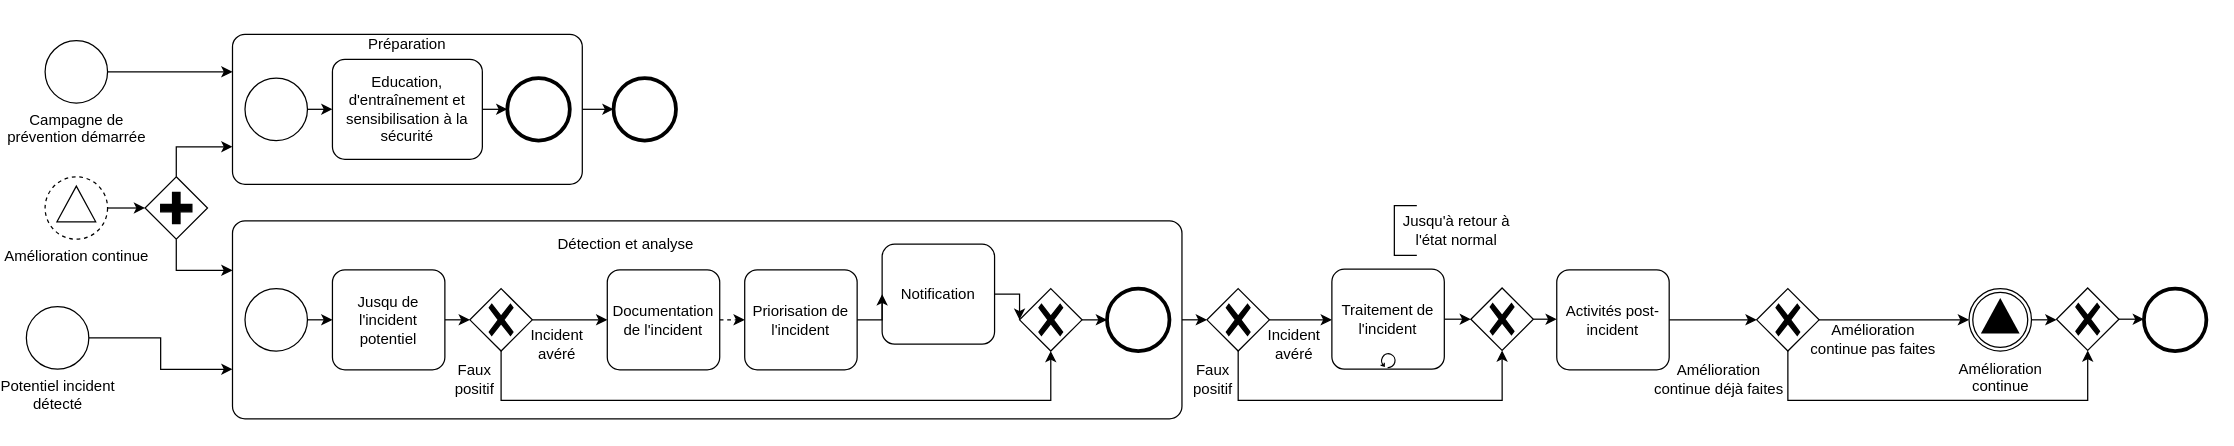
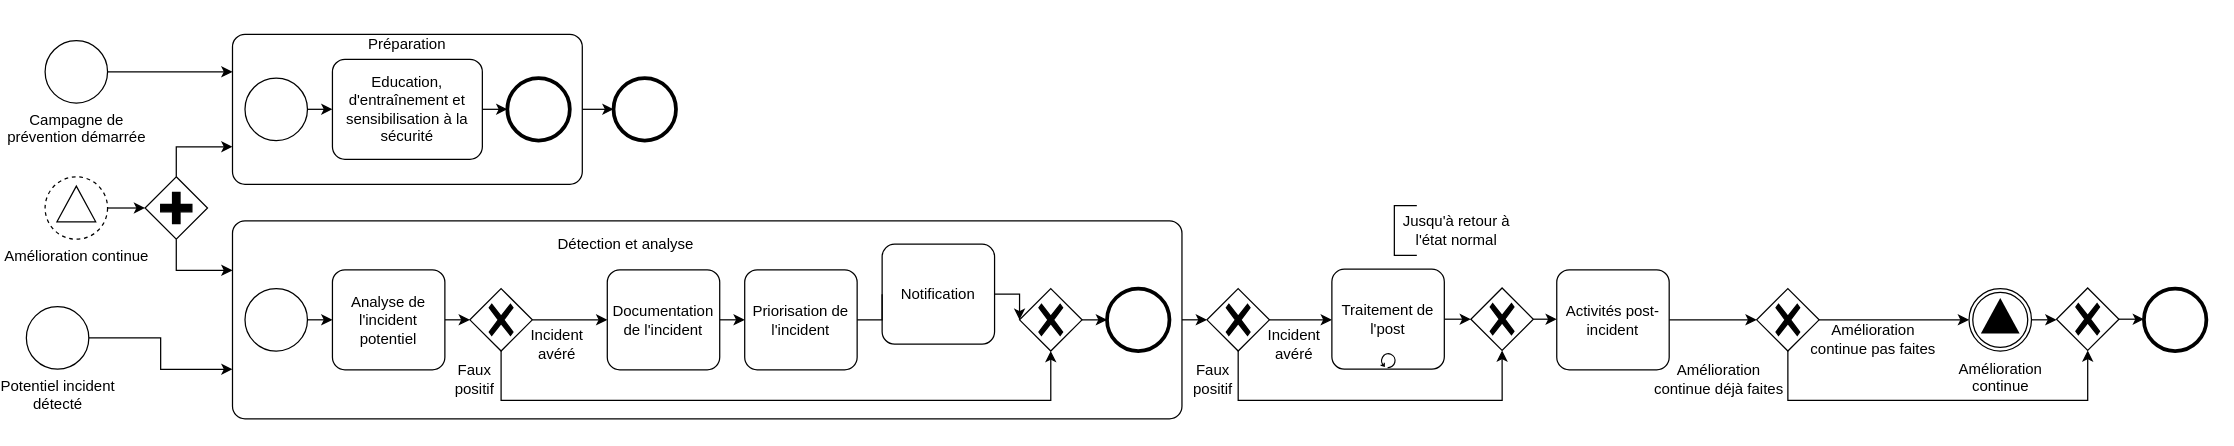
edge "Priorisation de l'incident" -> "Notification": arrowhead classic -> none
node "Traitement de l'incident": label "Traitement de l'incident" -> "Traitement de l'post"
edge "Documentation de l'incident" -> "Priorisation de l'incident": style dashed -> solid
node "Jusqu de l'incident potentiel": label "Jusqu de l'incident potentiel" -> "Analyse de l'incident potentiel"
